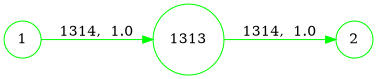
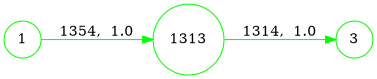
edge "1" -> "1313": label "1314,  1.0" -> "1354,  1.0"
node "2": label "2" -> "3"
